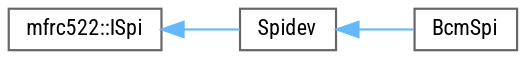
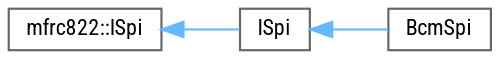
node "mfrc522::ISpi": label "mfrc522::ISpi" -> "mfrc822::ISpi"
node "Spidev": label "Spidev" -> "ISpi"
